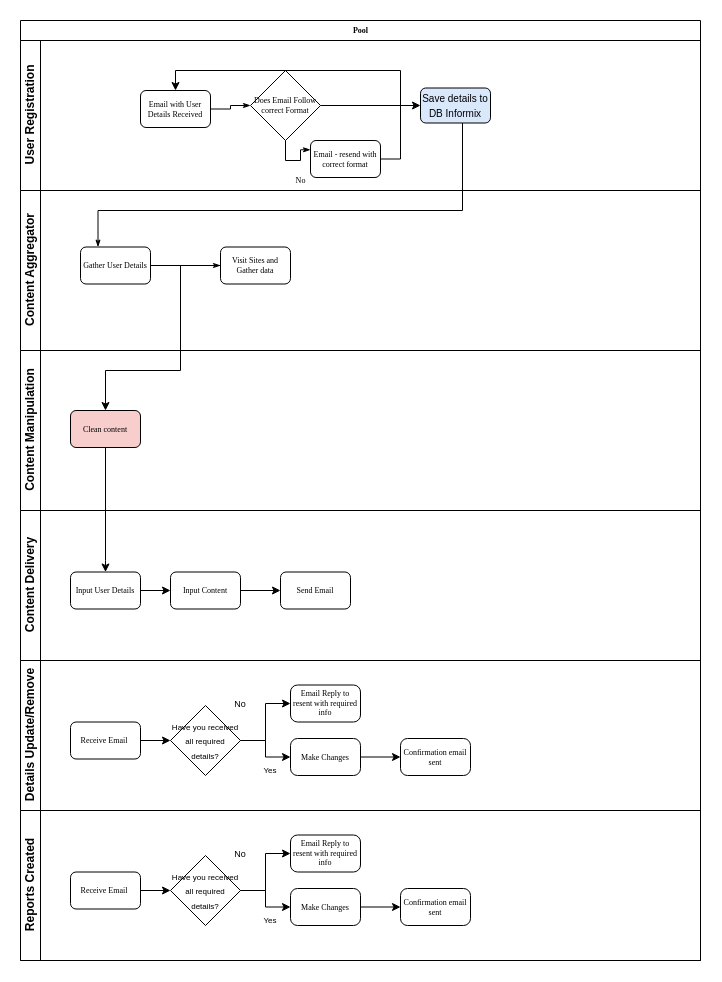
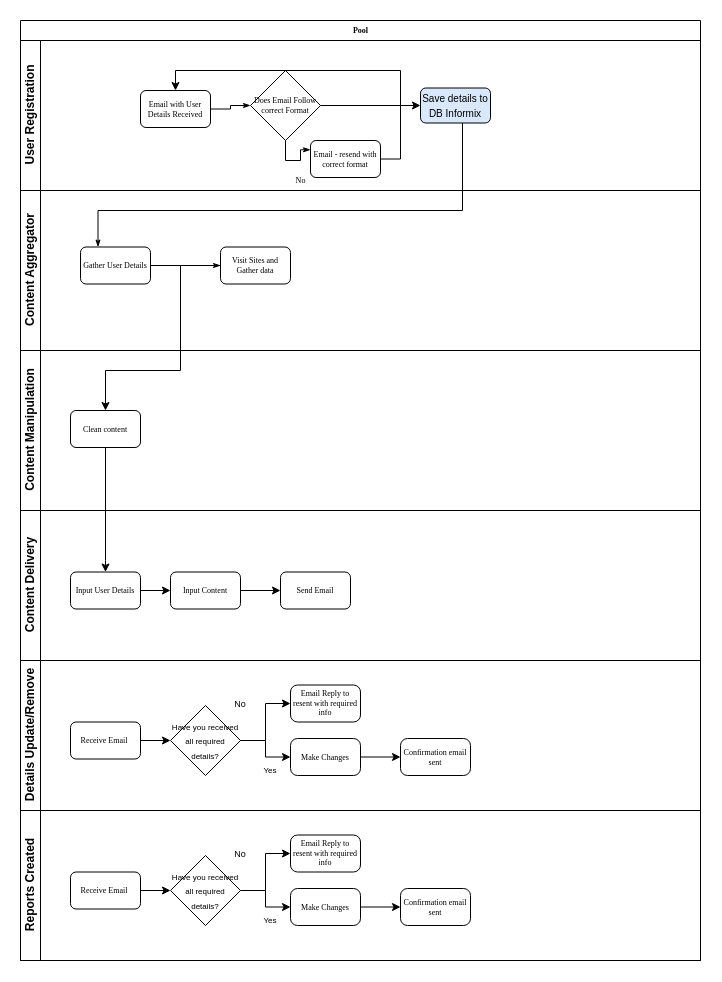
node "Clean content": fillcolor #f8cecc -> #ffffff
